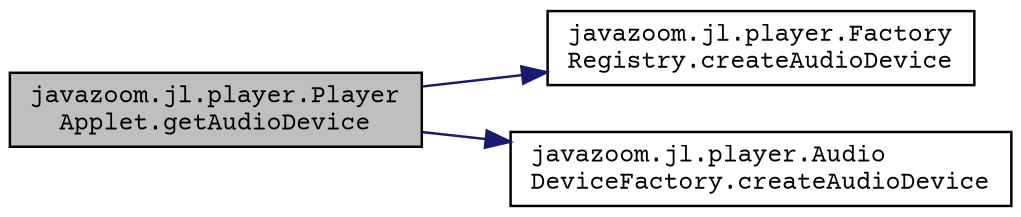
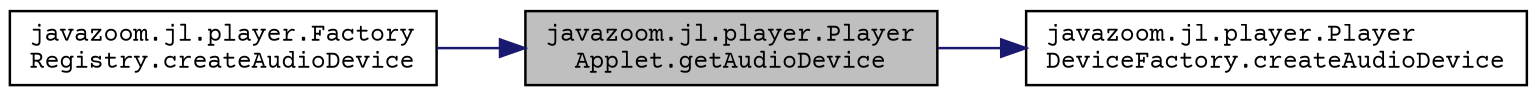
edge "javazoom.jl.player.Player Applet.getAudioDevice" -> "javazoom.jl.player.Factory Registry.createAudioDevice": reversed
node "javazoom.jl.player.Audio DeviceFactory.createAudioDevice": label "javazoom.jl.player.Audio DeviceFactory.createAudioDevice" -> "javazoom.jl.player.Player DeviceFactory.createAudioDevice"
